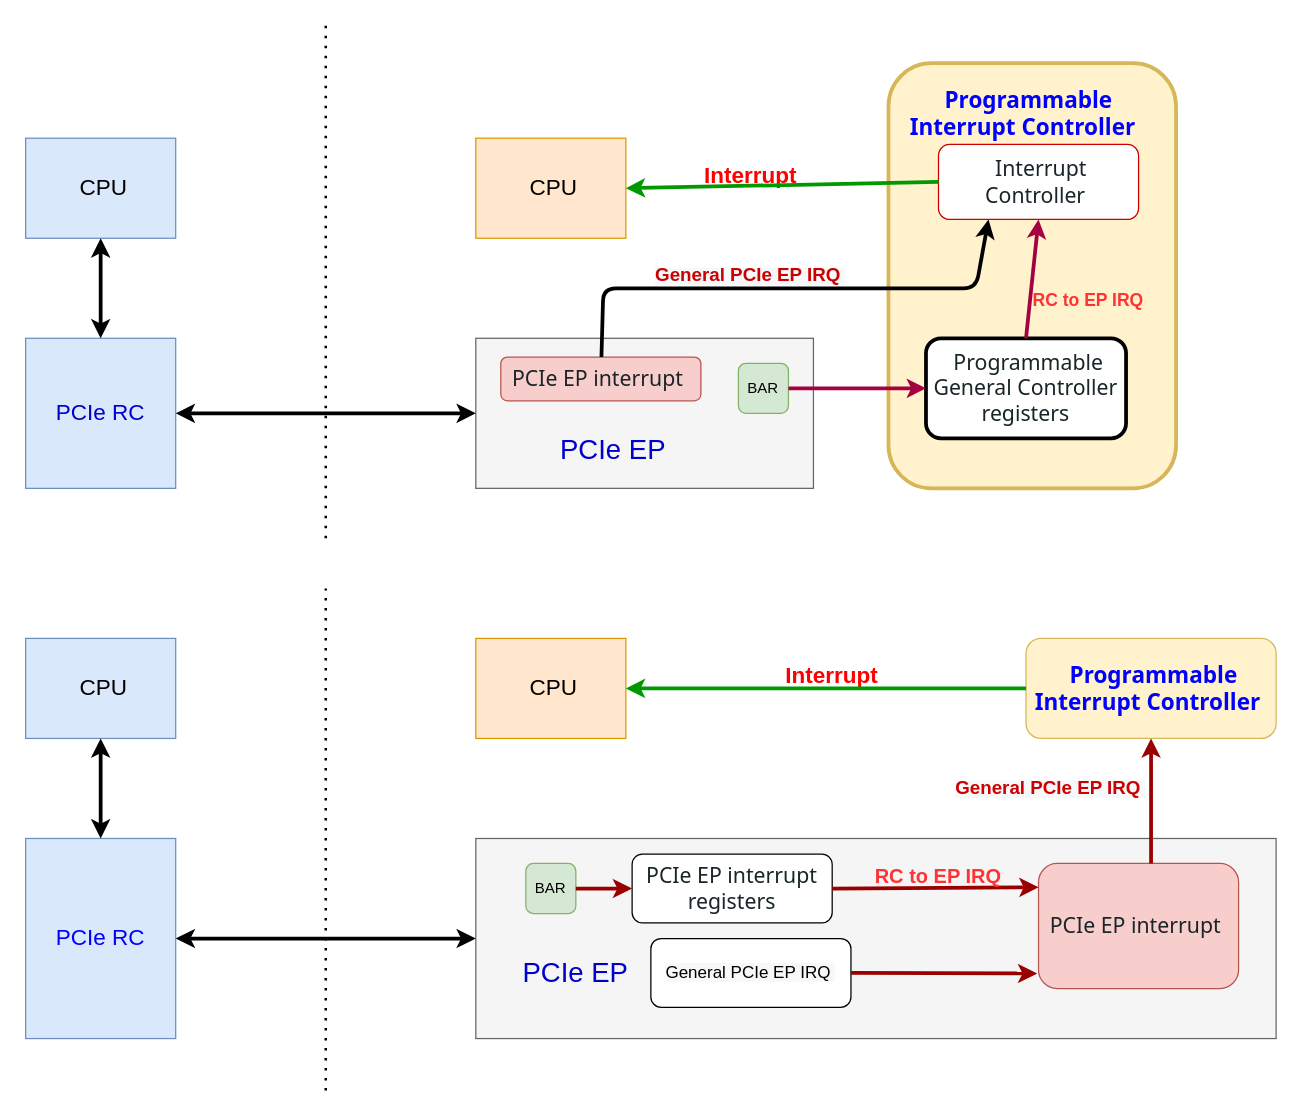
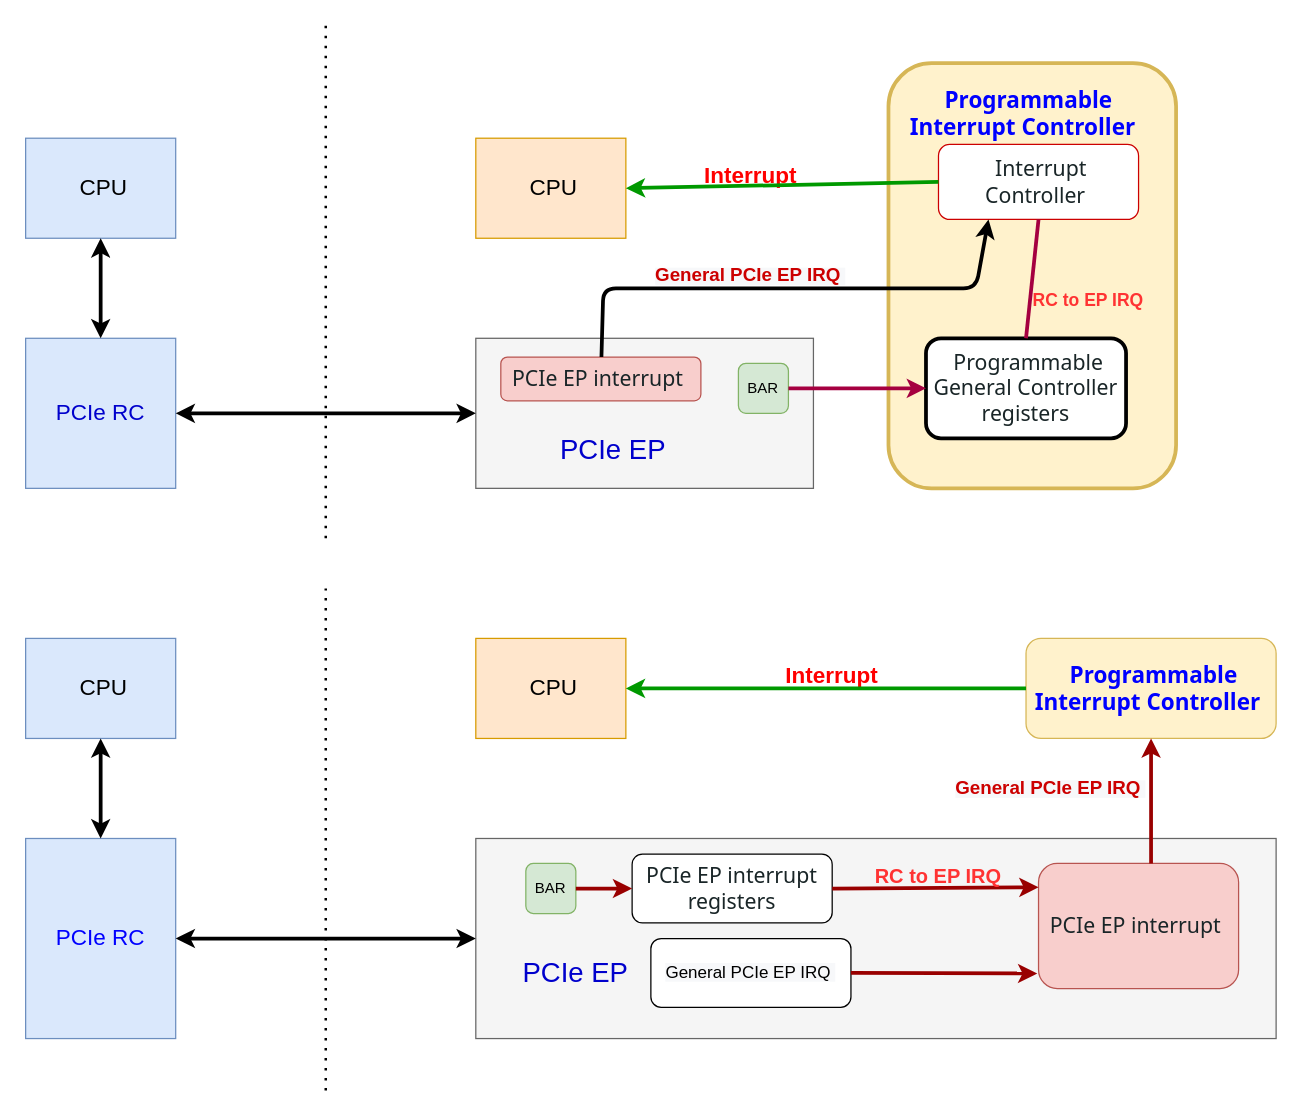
edge "Programmable General Controller registers" -> "Interrupt Controller": arrowhead classic -> none
